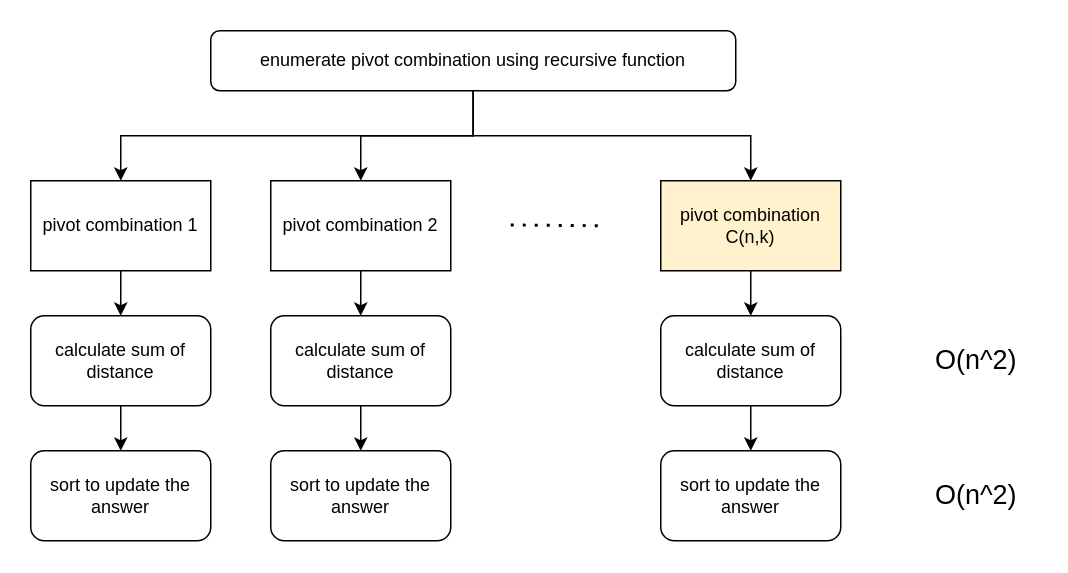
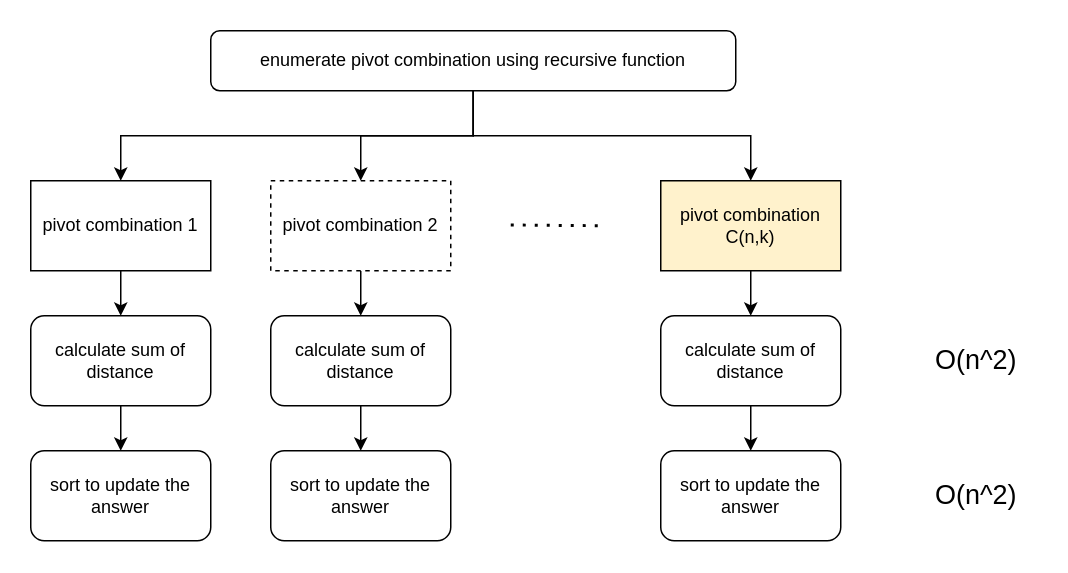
node "pivot combination 2": style solid -> dashed
